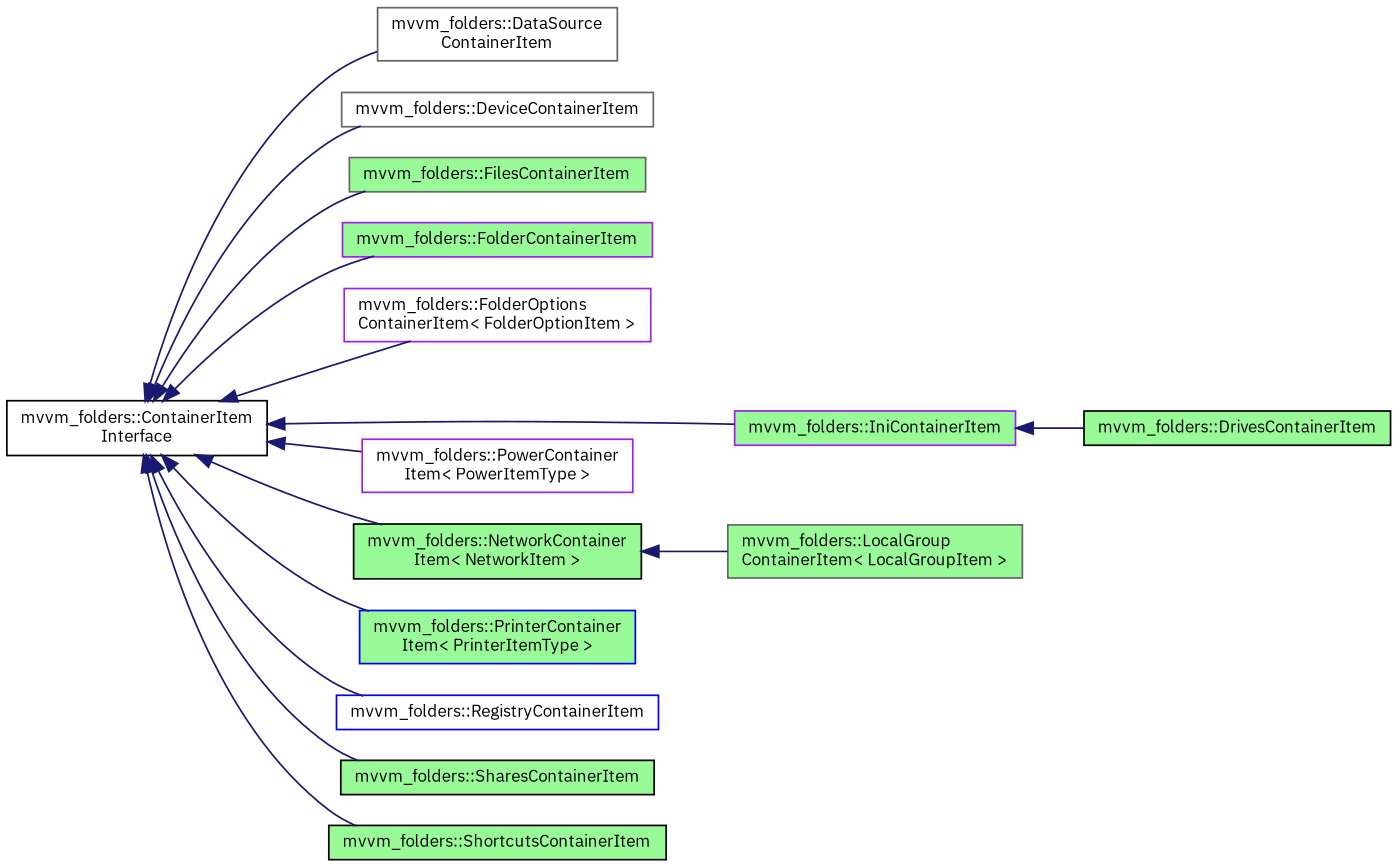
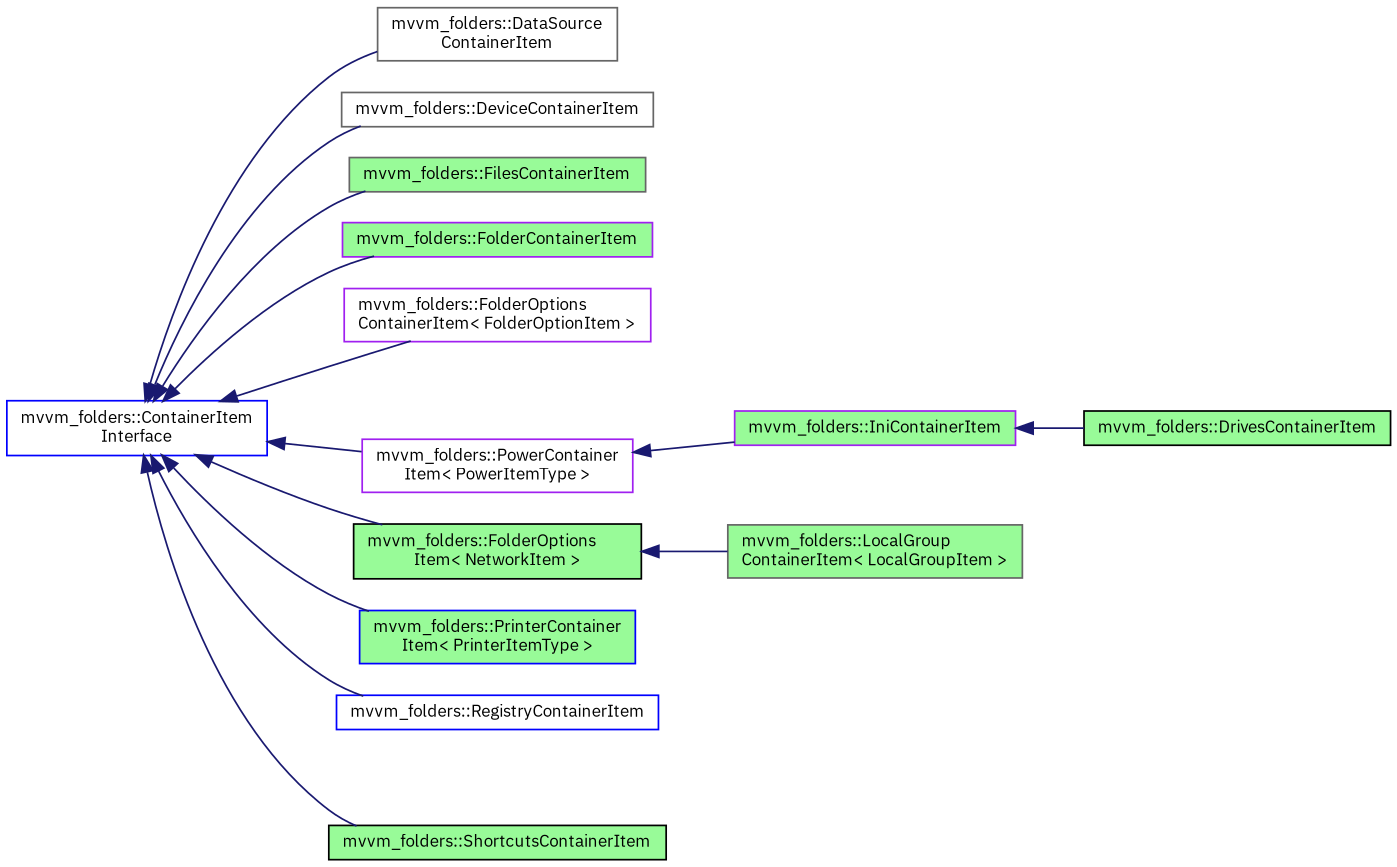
edge "mvvm_folders::IniContainerItem" -> "mvvm_folders::ContainerItem Interface": now "mvvm_folders::IniContainerItem" -> "mvvm_folders::PowerContainer Item< PowerItemType >"
node "mvvm_folders::ContainerItem Interface": color black -> blue
node "mvvm_folders::NetworkContainer Item< NetworkItem >": label "mvvm_folders::NetworkContainer Item< NetworkItem >" -> "mvvm_folders::FolderOptions Item< NetworkItem >"
node "mvvm_folders::SharesContainerItem": removed
